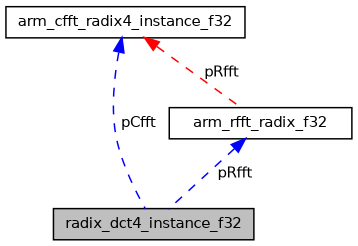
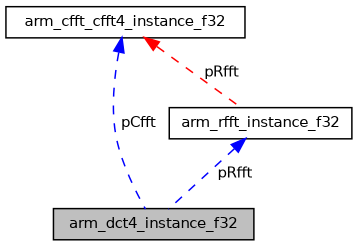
node "arm_cfft_radix4_instance_f32": label "arm_cfft_radix4_instance_f32" -> "arm_cfft_cfft4_instance_f32"
node "arm_rfft_radix_f32": label "arm_rfft_radix_f32" -> "arm_rfft_instance_f32"
node "radix_dct4_instance_f32": label "radix_dct4_instance_f32" -> "arm_dct4_instance_f32"
